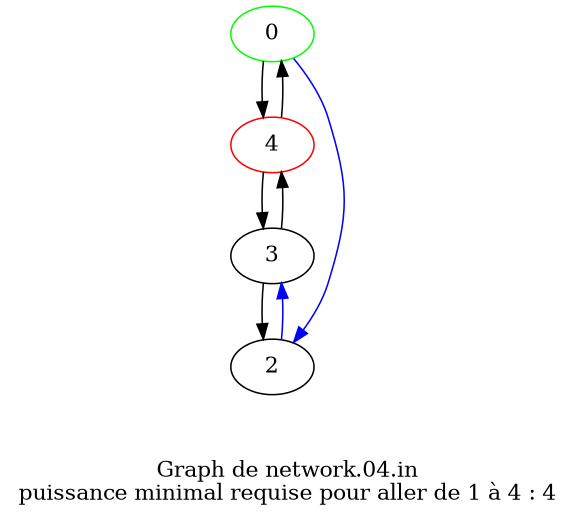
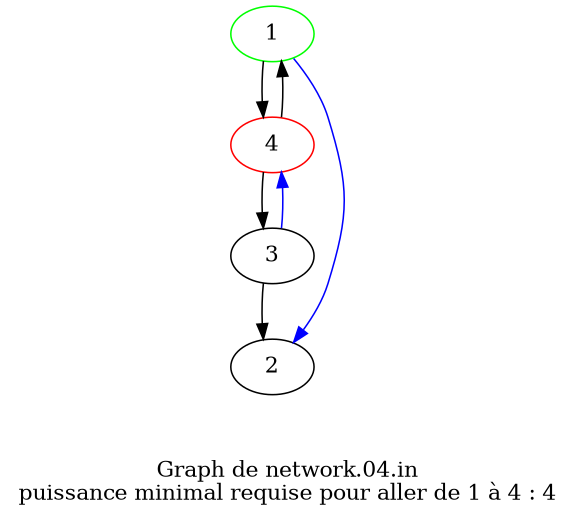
node "0": label "0" -> "1"
edge "3" -> "4": color black -> blue
edge "2" -> "3": removed
